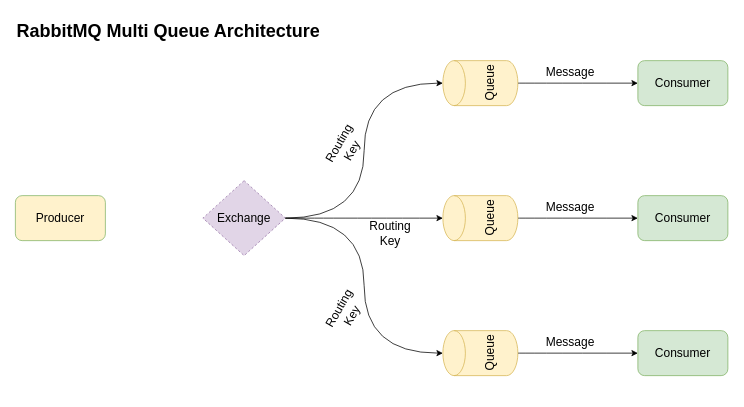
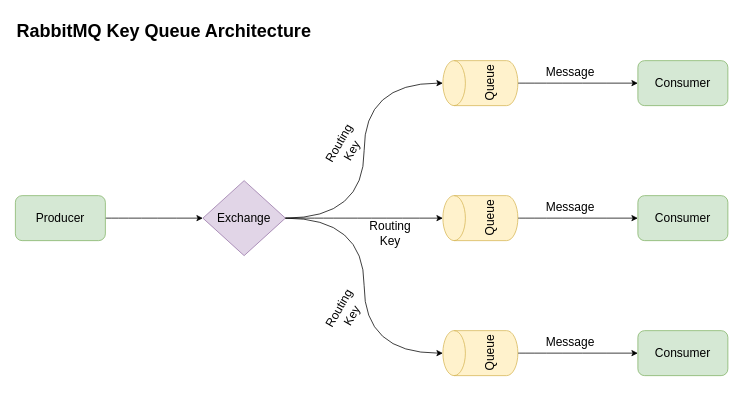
node "RabbitMQ Multi Queue Architecture": label "RabbitMQ Multi Queue Architecture" -> "RabbitMQ Key Queue Architecture"
node "Producer": fillcolor #fff2cc -> #d5e8d4
edge "Producer" -> "Exchange": added
node "Exchange": style dashed -> solid
